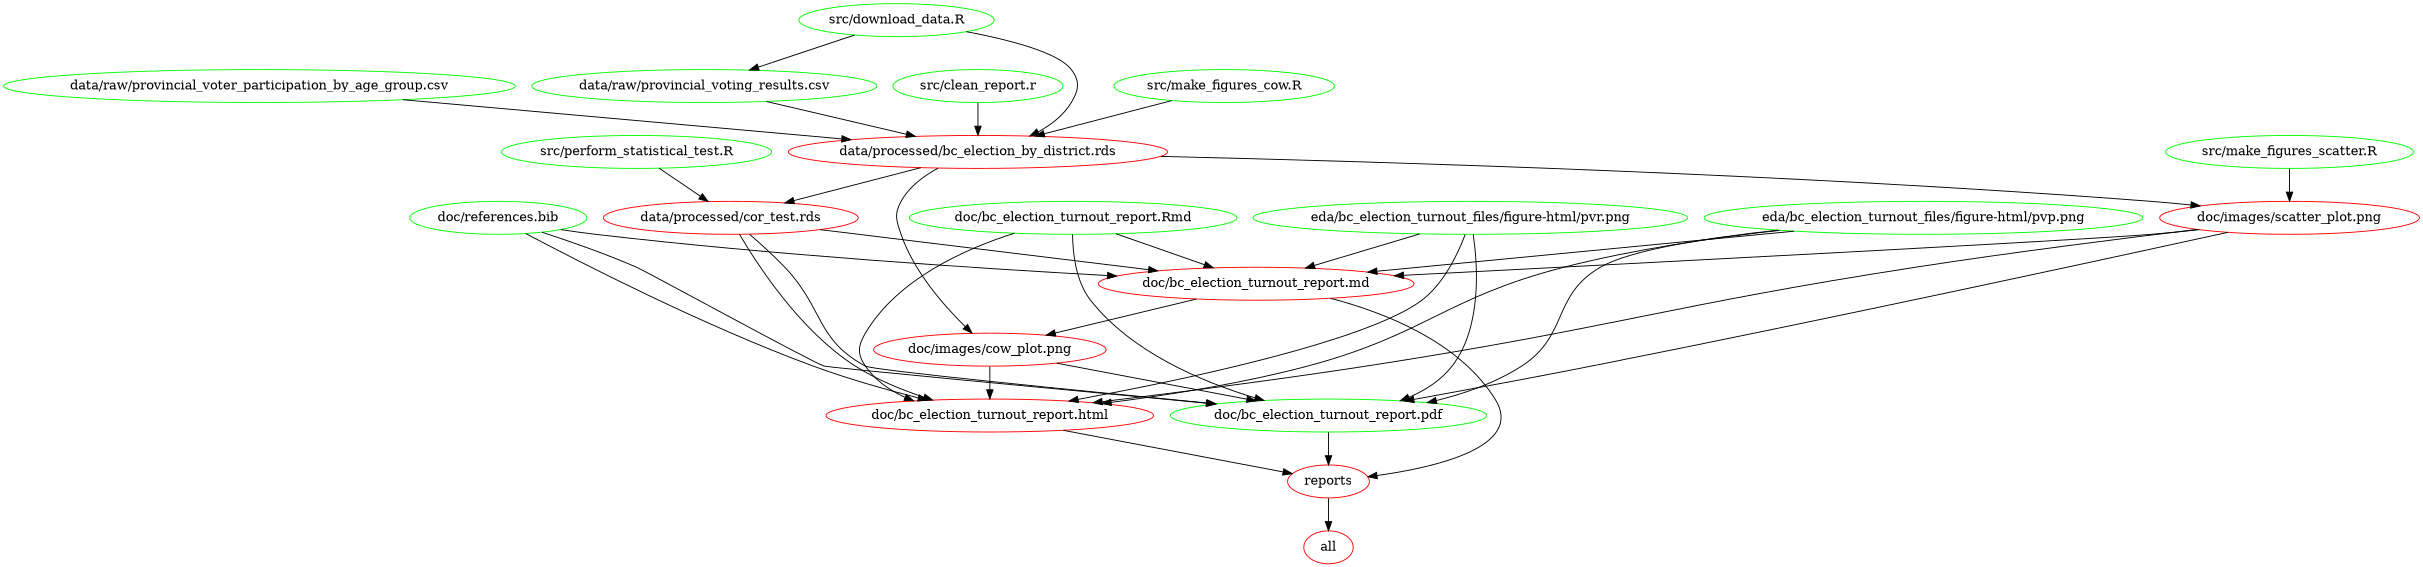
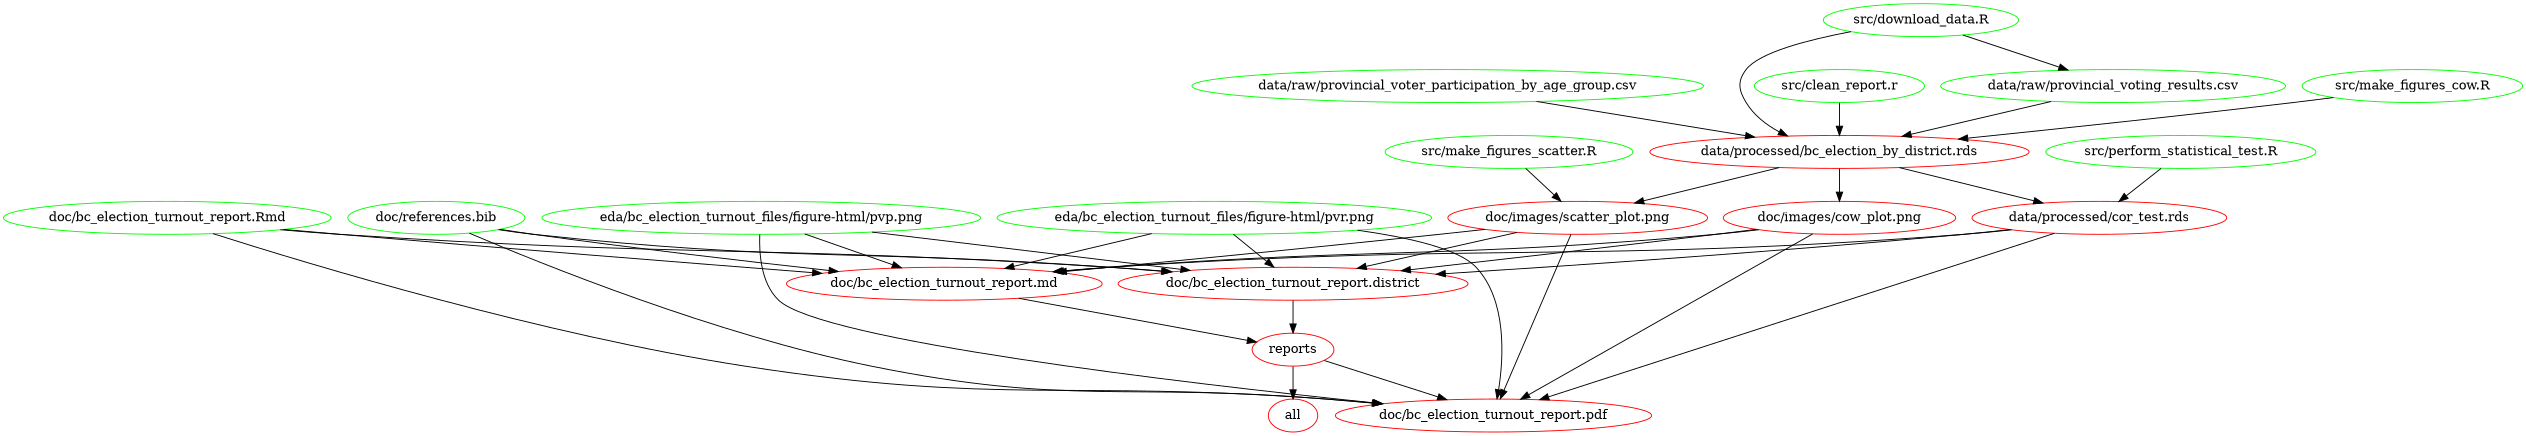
edge "doc/bc_election_turnout_report.md" -> "doc/images/cow_plot.png": reversed
node "doc/bc_election_turnout_report.html": label "doc/bc_election_turnout_report.html" -> "doc/bc_election_turnout_report.district"
node "doc/bc_election_turnout_report.pdf": color green -> red
edge "doc/bc_election_turnout_report.pdf" -> "reports": reversed
